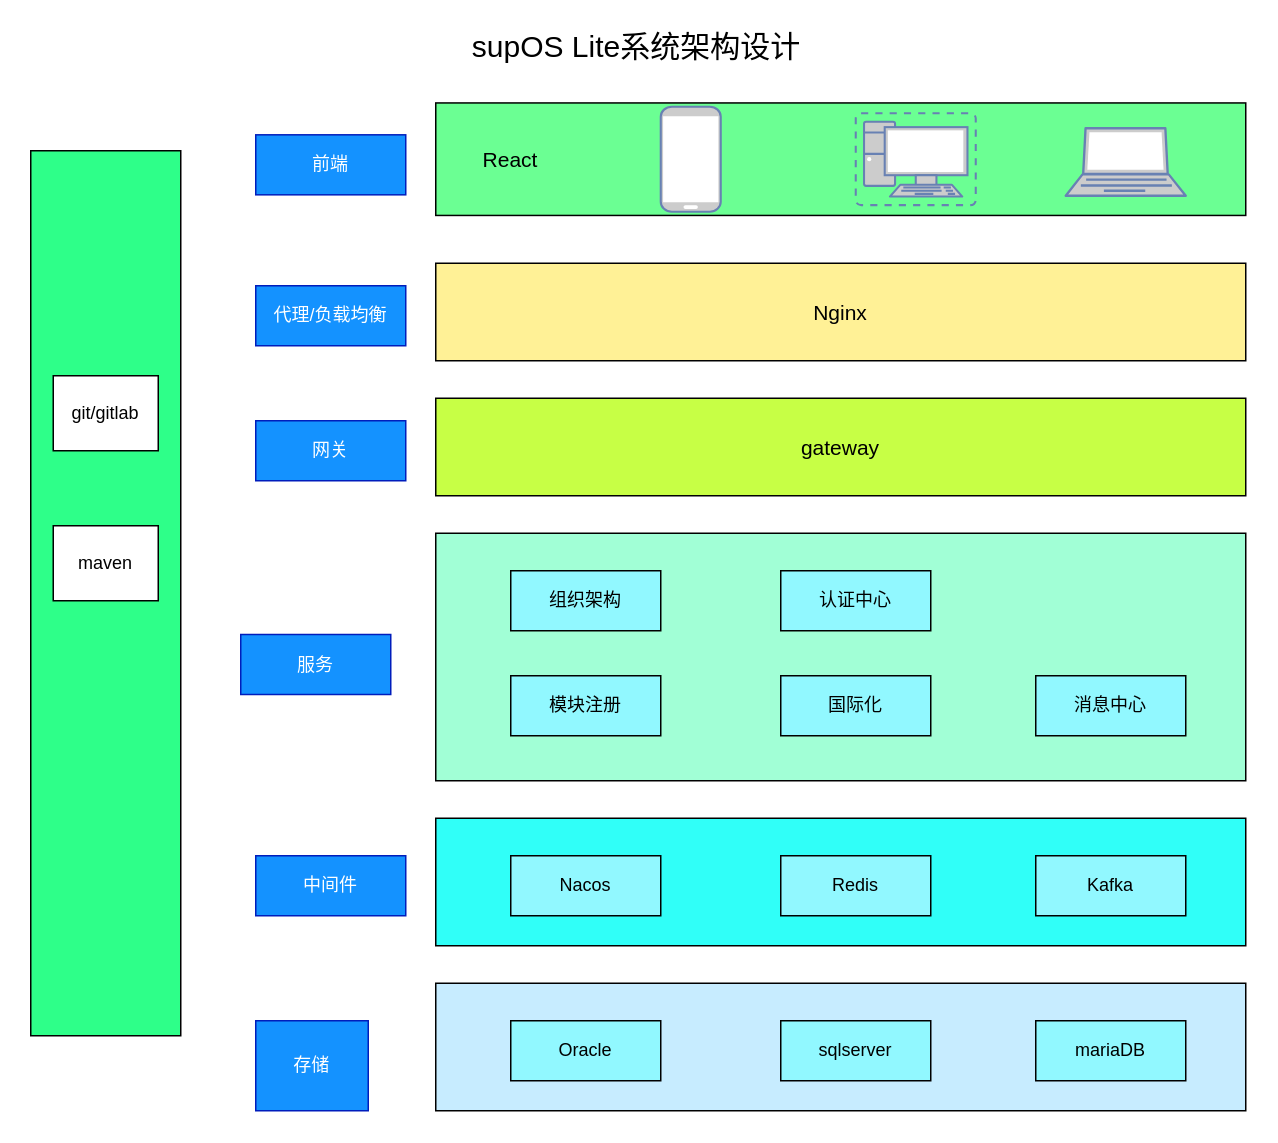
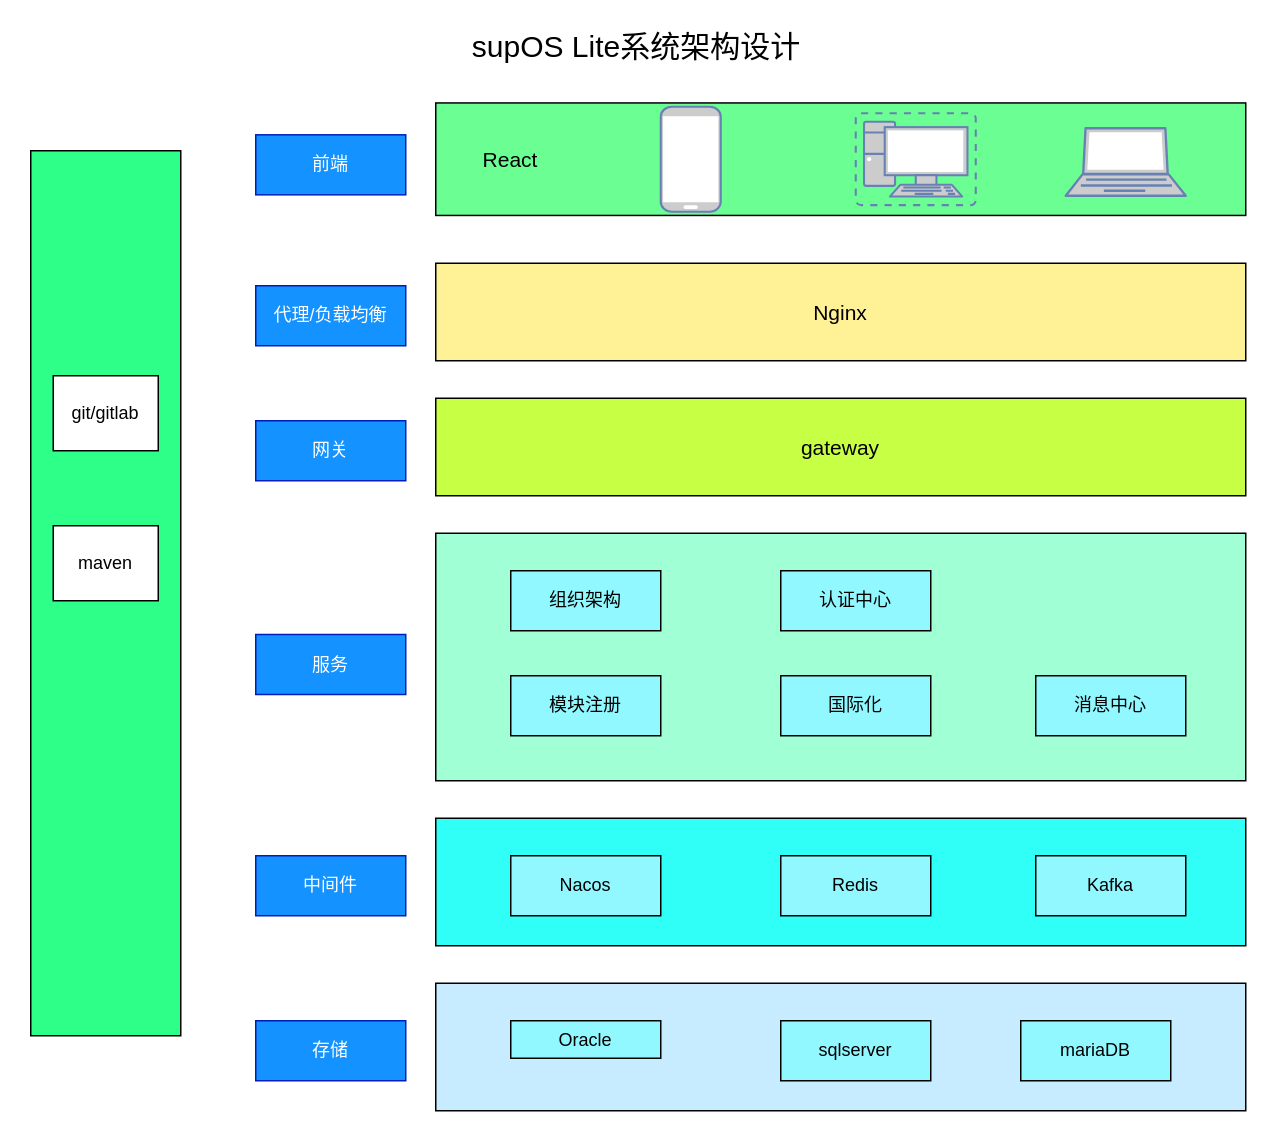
node "服务": moved (316, 665) -> (331, 665)
node "Oracle": size 150x60 -> 150x38
node "mariaDB": moved (1111, 1051) -> (1096, 1051)
node "存储": size 113x90 -> 150x60
